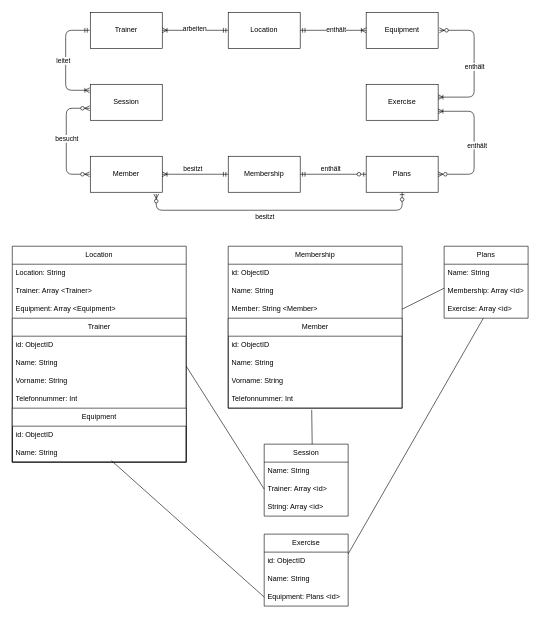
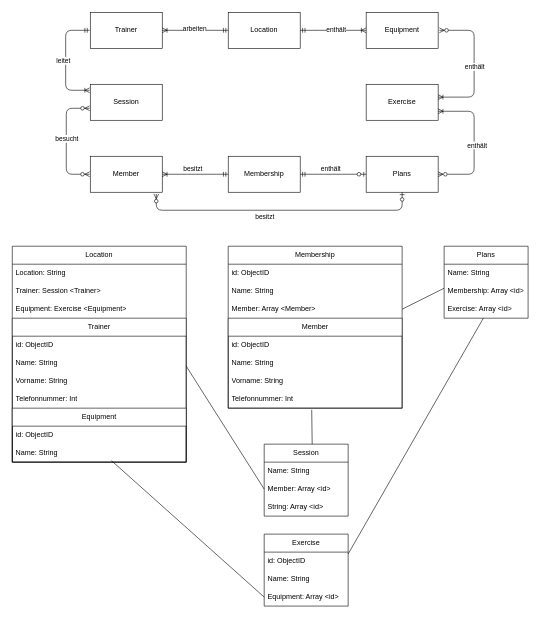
node "Trainer: Array <Trainer>": label "Trainer: Array <Trainer>" -> "Trainer: Session <Trainer>"
node "Equipment: Array <Equipment>": label "Equipment: Array <Equipment>" -> "Equipment: Exercise <Equipment>"
node "Member: String <Member>": label "Member: String <Member>" -> "Member: Array <Member>"
node "Trainer: Array <id>": label "Trainer: Array <id>" -> "Member: Array <id>"
node "Equipment: Plans <id>": label "Equipment: Plans <id>" -> "Equipment: Array <id>"
